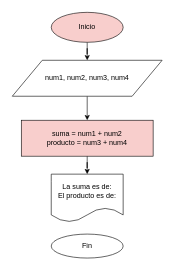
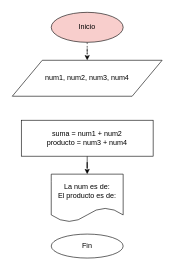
edge "Inicio" -> "num1, num2, num3, num4": style solid -> dashed
edge "num1, num2, num3, num4" -> "suma = num1 + num2 producto = num3 + num4": removed
node "suma = num1 + num2 producto = num3 + num4": fillcolor #f8cecc -> #ffffff
node "La suma es de: El producto es de:": label "La suma es de: El producto es de:" -> "La num es de: El producto es de:"
